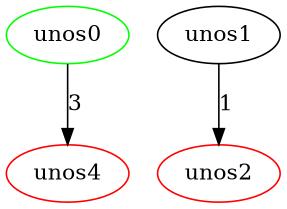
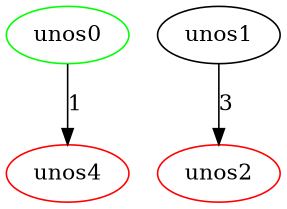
edge "unos0" -> "unos4": label "3" -> "1"
edge "unos1" -> "unos2": label "1" -> "3"
